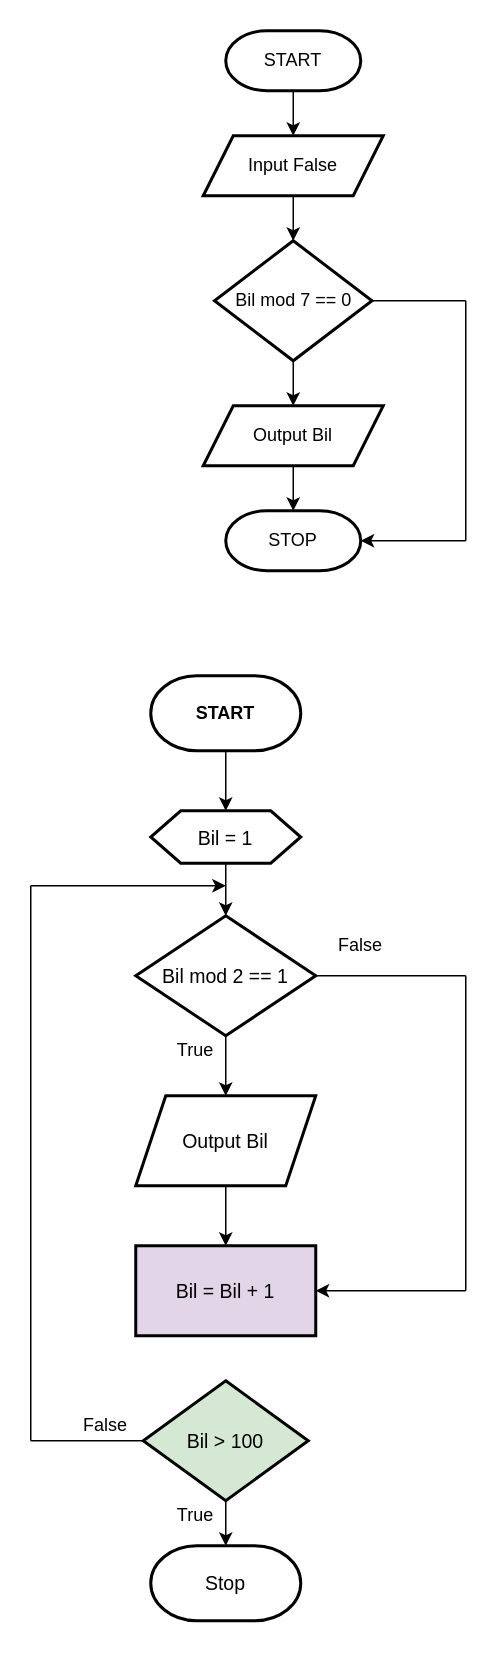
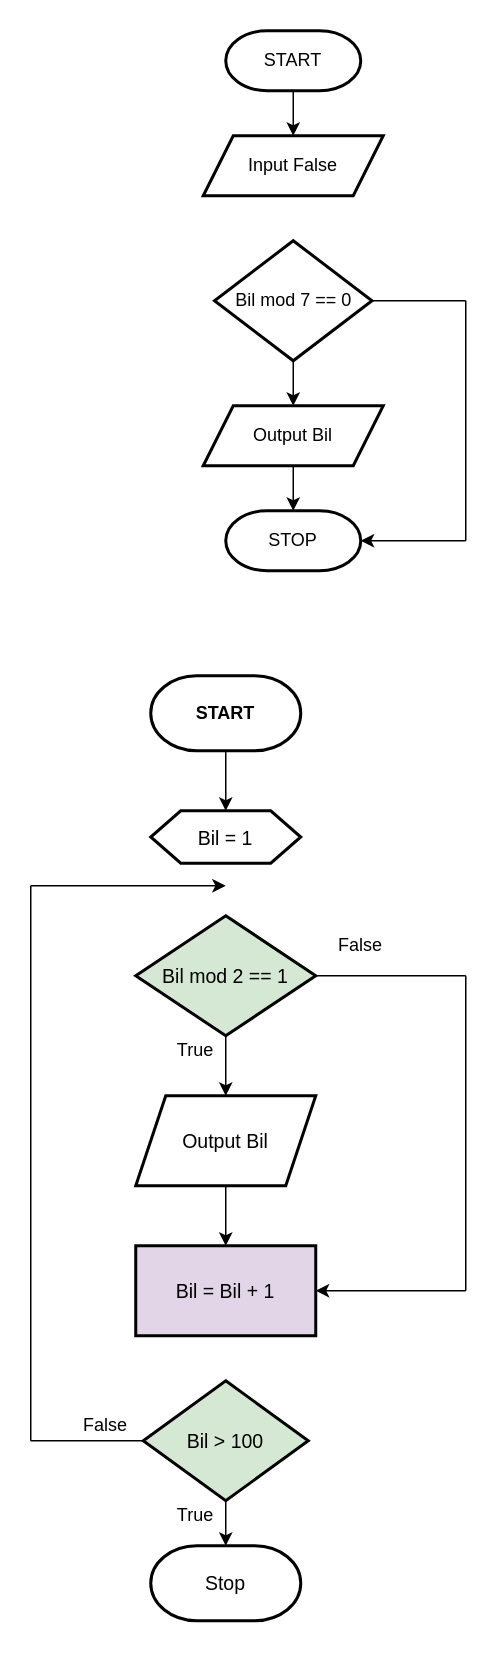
edge "Input False" -> "Bil mod 7 == 0": removed
edge "Bil = 1" -> "Bil mod 2 == 1": removed
node "Bil mod 2 == 1": fillcolor #ffffff -> #d5e8d4
